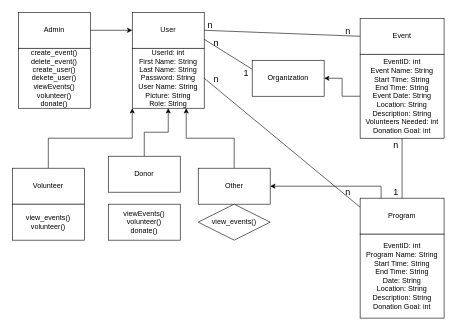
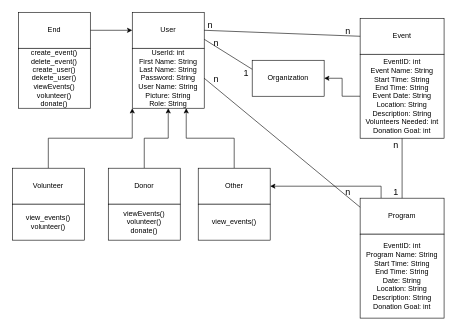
node "Admin": label "Admin" -> "End"
node "Donor": moved (144, 174) -> (144, 186)
node "view_events()": shape diamond -> rectangle
